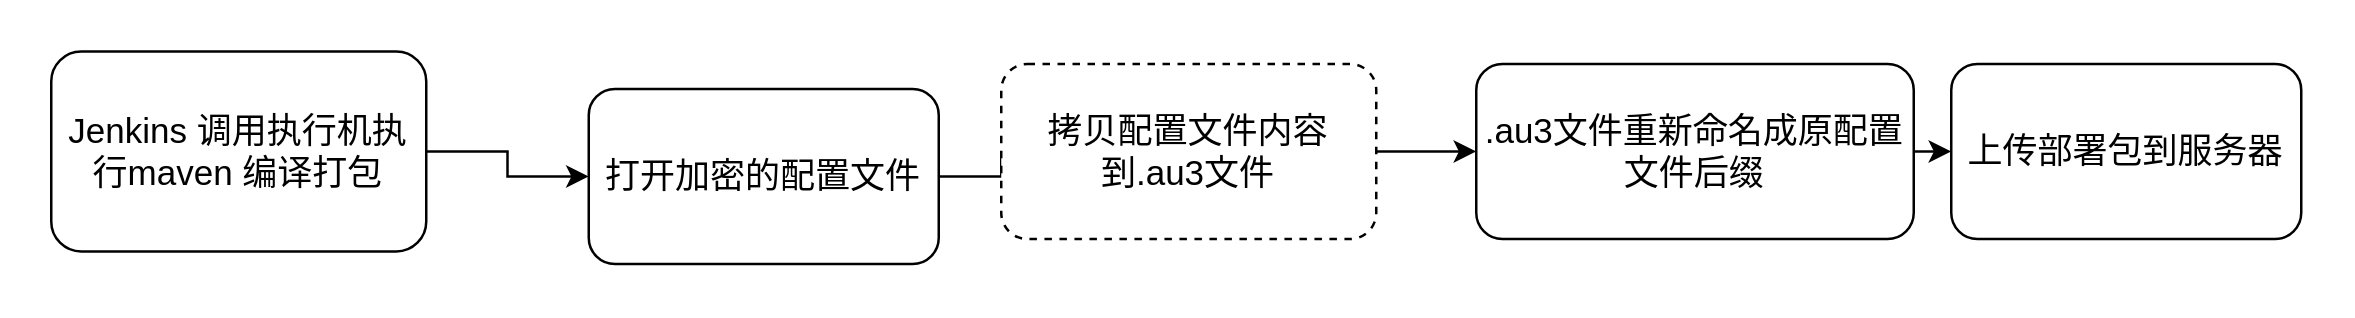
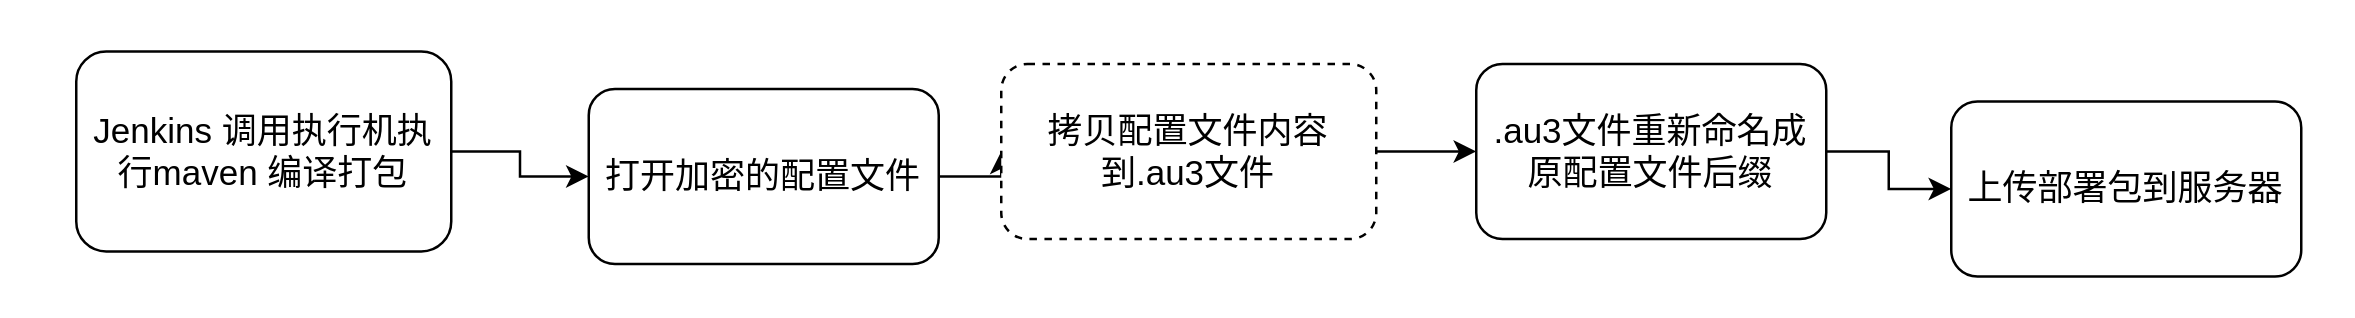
node "Jenkins 调用执行机执 行maven 编译打包": moved (239, 151) -> (264, 151)
node ".au3文件重新命名成原配置文件后缀": size 438x175 -> 350x175
node "上传部署包到服务器": moved (2126, 151) -> (2126, 189)
edge "拷贝配置文件内容到.au3文件" -- "打开加密的配置文件": arrowhead none -> classic
